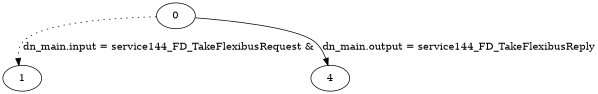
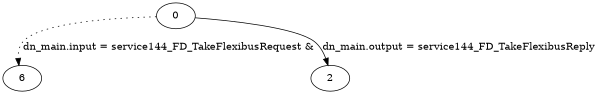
node "1": label "1" -> "6"
node "4": label "4" -> "2"
